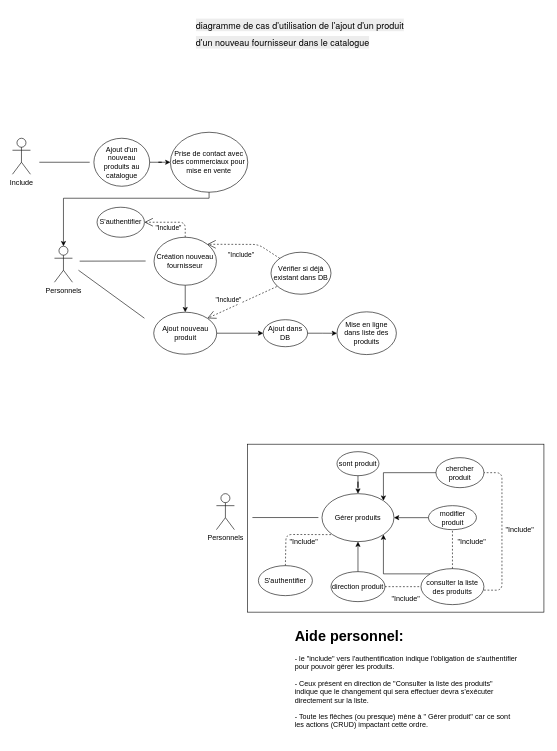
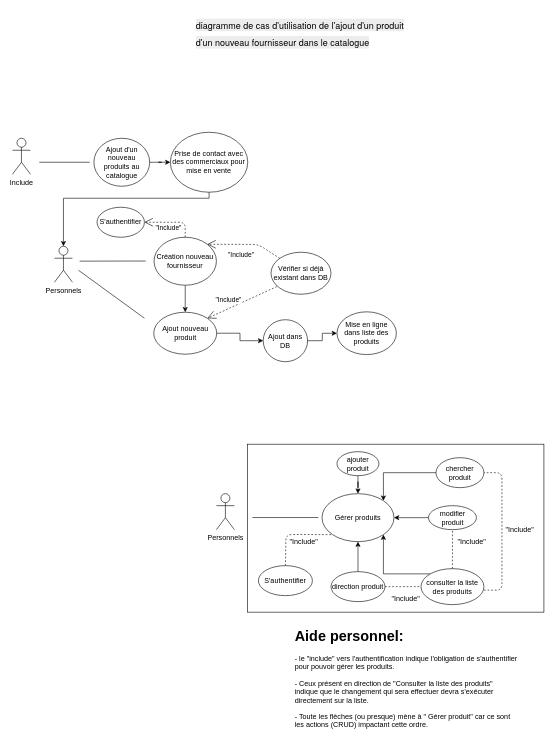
node "Ajout dans DB": size 44x27 -> 44x42
node "sont produit": label "sont produit" -> "ajouter produit"
